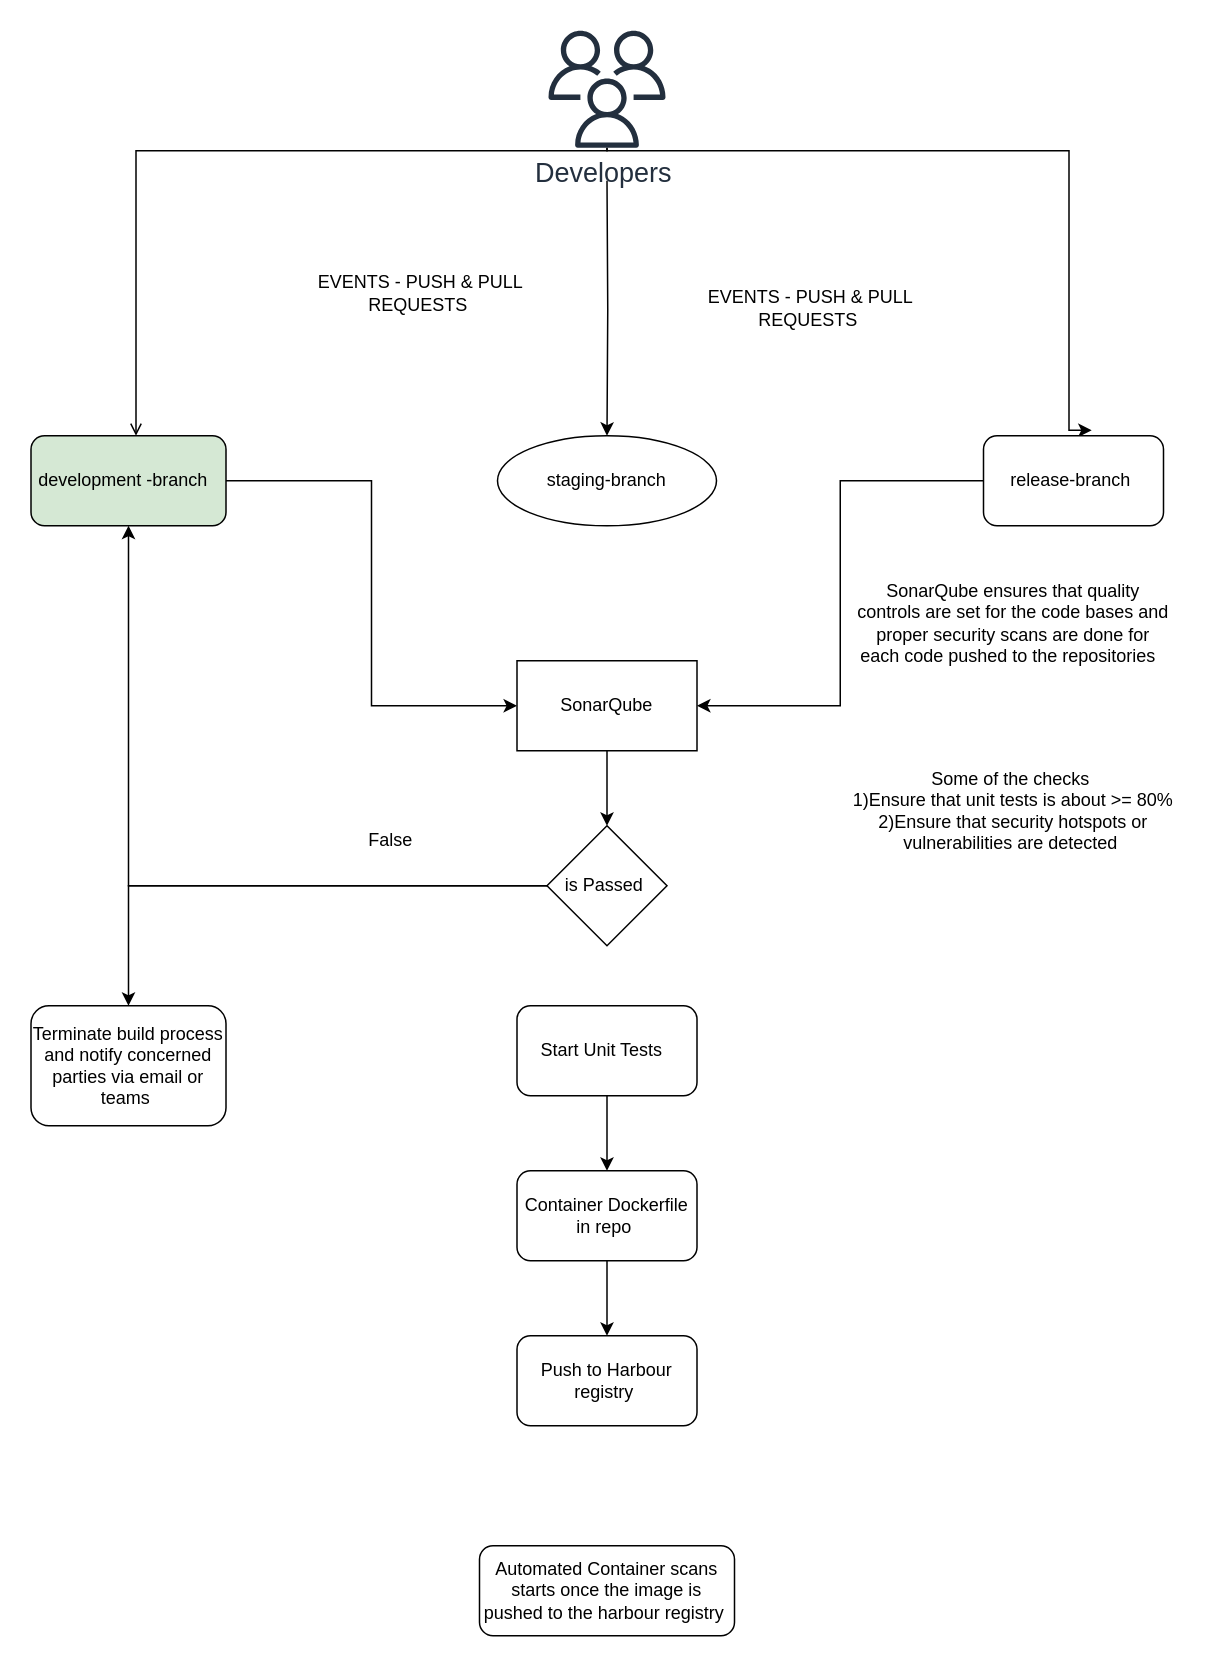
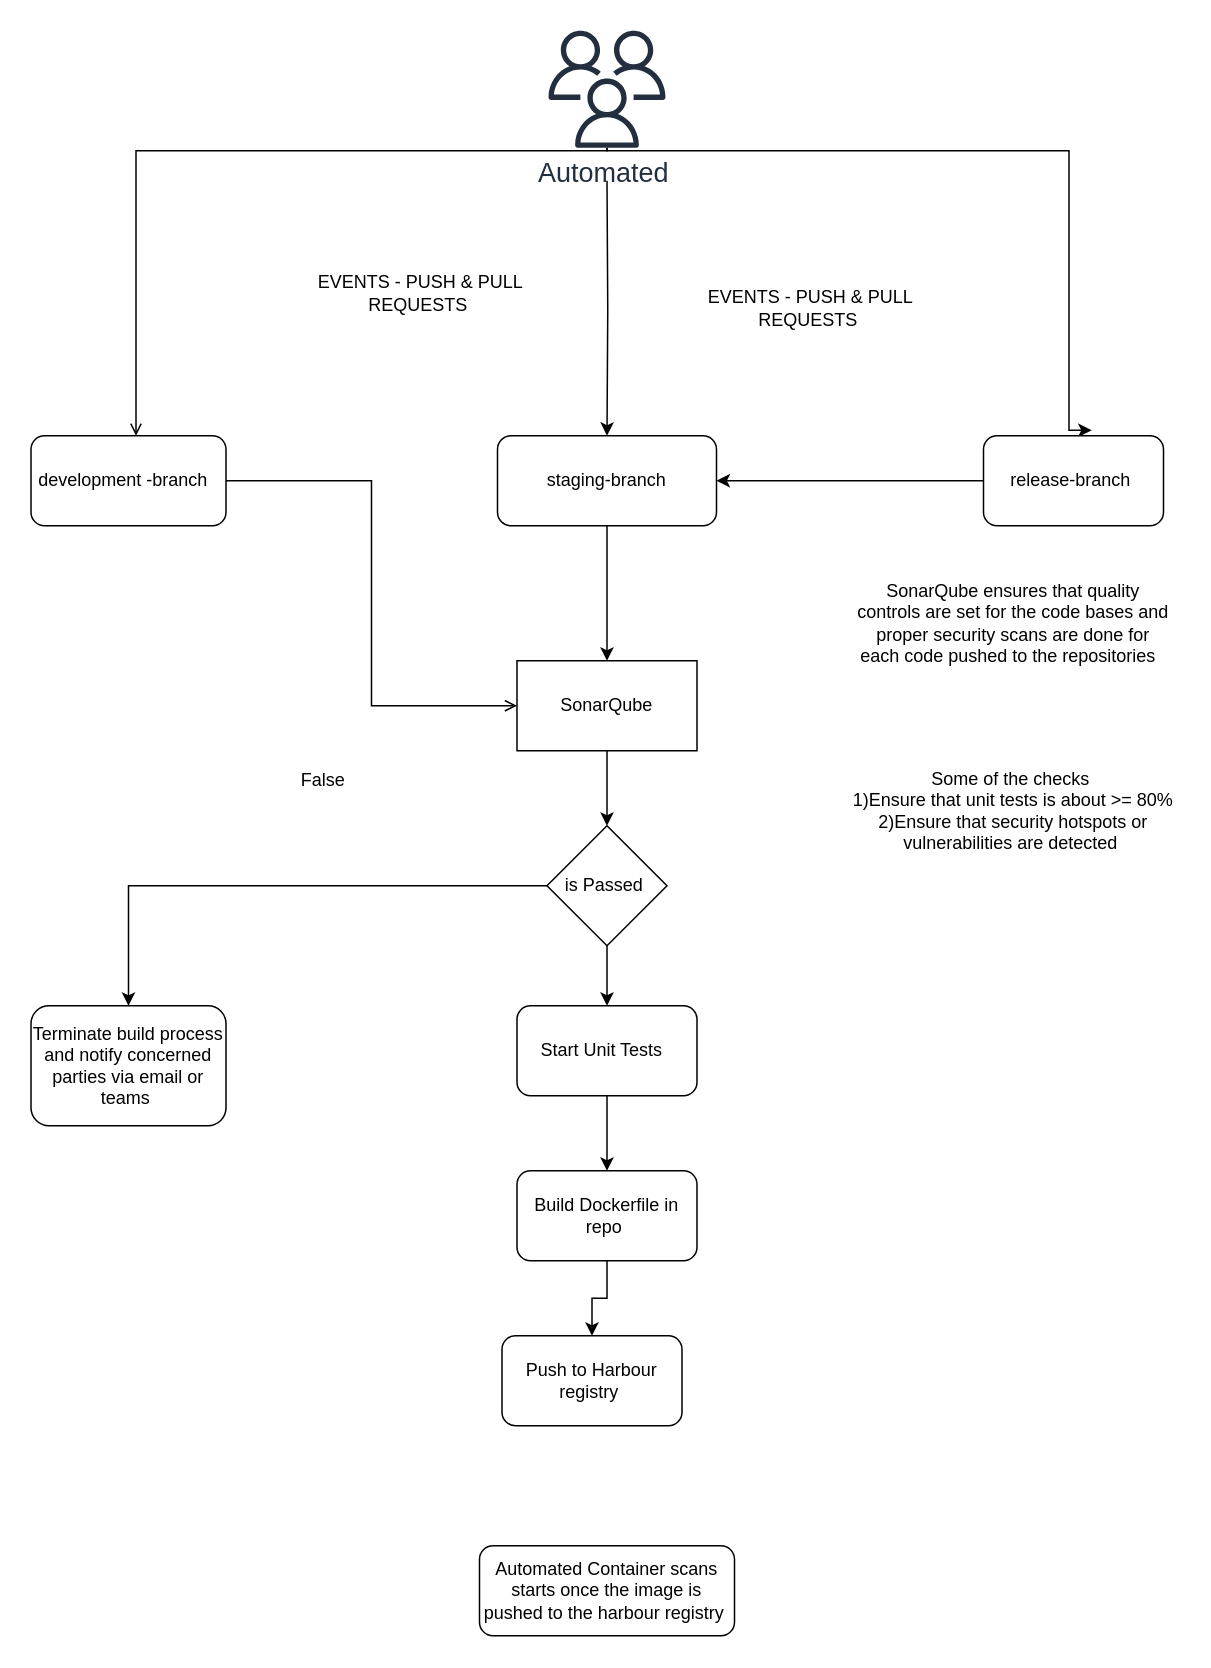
node "Developers": label "Developers" -> "Automated"
node "development -branch": fillcolor #d5e8d4 -> #ffffff
node "staging-branch": shape ellipse -> rounded rectangle
edge "staging-branch" -> "SonarQube": added
edge "release-branch" -> "SonarQube": now "release-branch" -> "staging-branch"
edge "development -branch" -> "SonarQube": arrowhead classic -> open
edge "is Passed" -> "development -branch": now "is Passed" -> "Start Unit Tests"
node "False": moved (391, 841) -> (323, 781)
node "Container Dockerfile in repo": label "Container Dockerfile in repo" -> "Build Dockerfile in repo"
node "Push to Harbour registry": moved (607, 1381) -> (592, 1381)
